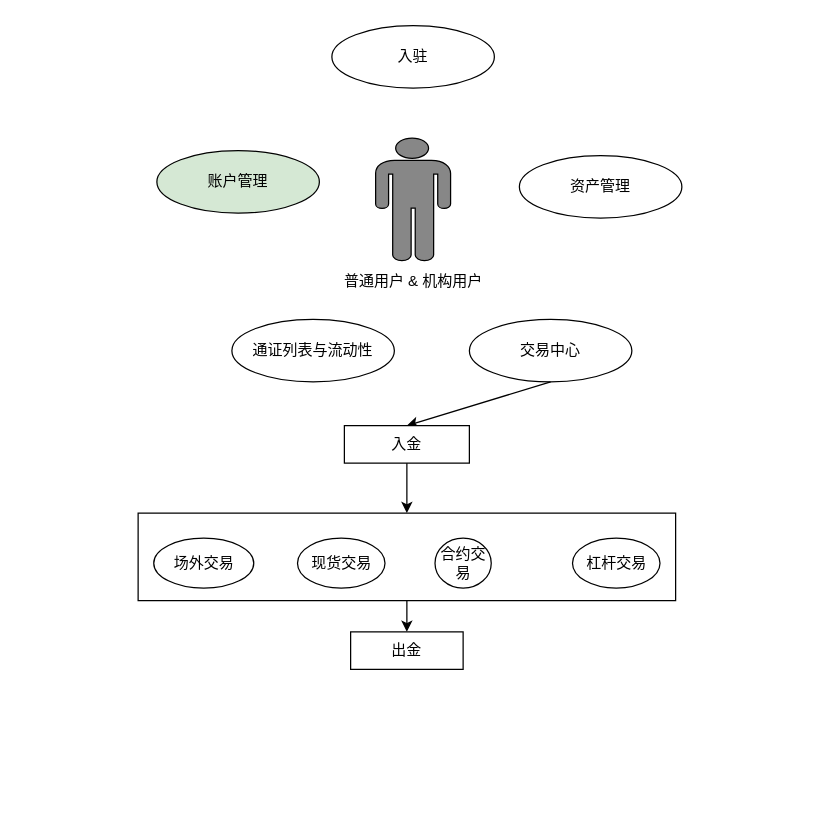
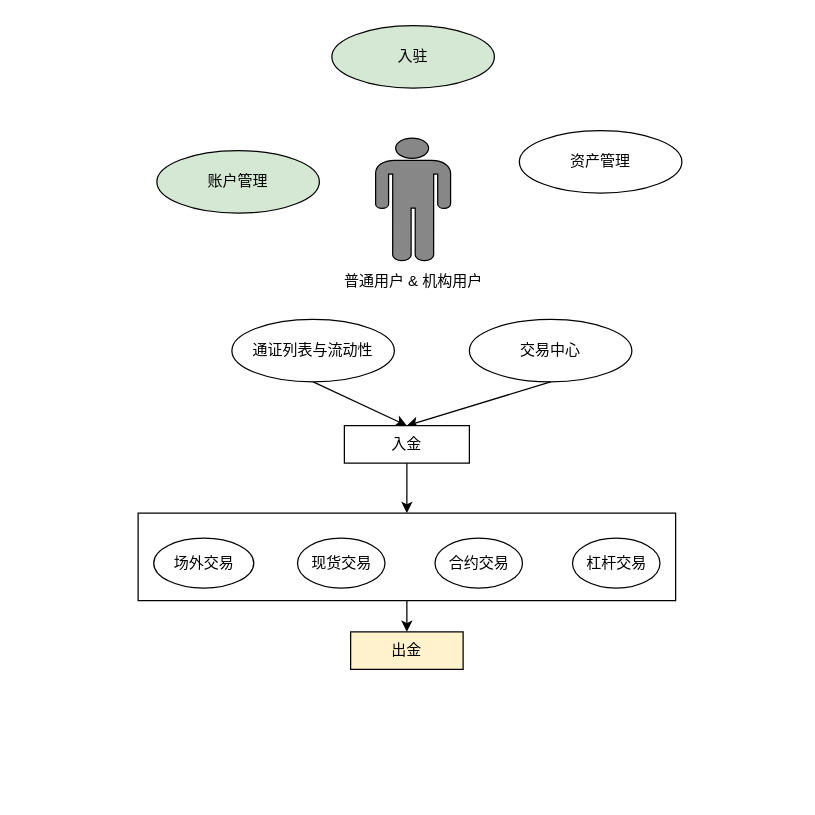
node "入驻": fillcolor #ffffff -> #d5e8d4
node "资产管理": moved (601, 187) -> (601, 162)
edge "通证列表与流动性" -> "入金": added
node "合约交易": size 56x50 -> 88x50
node "出金": fillcolor #ffffff -> #fff2cc
